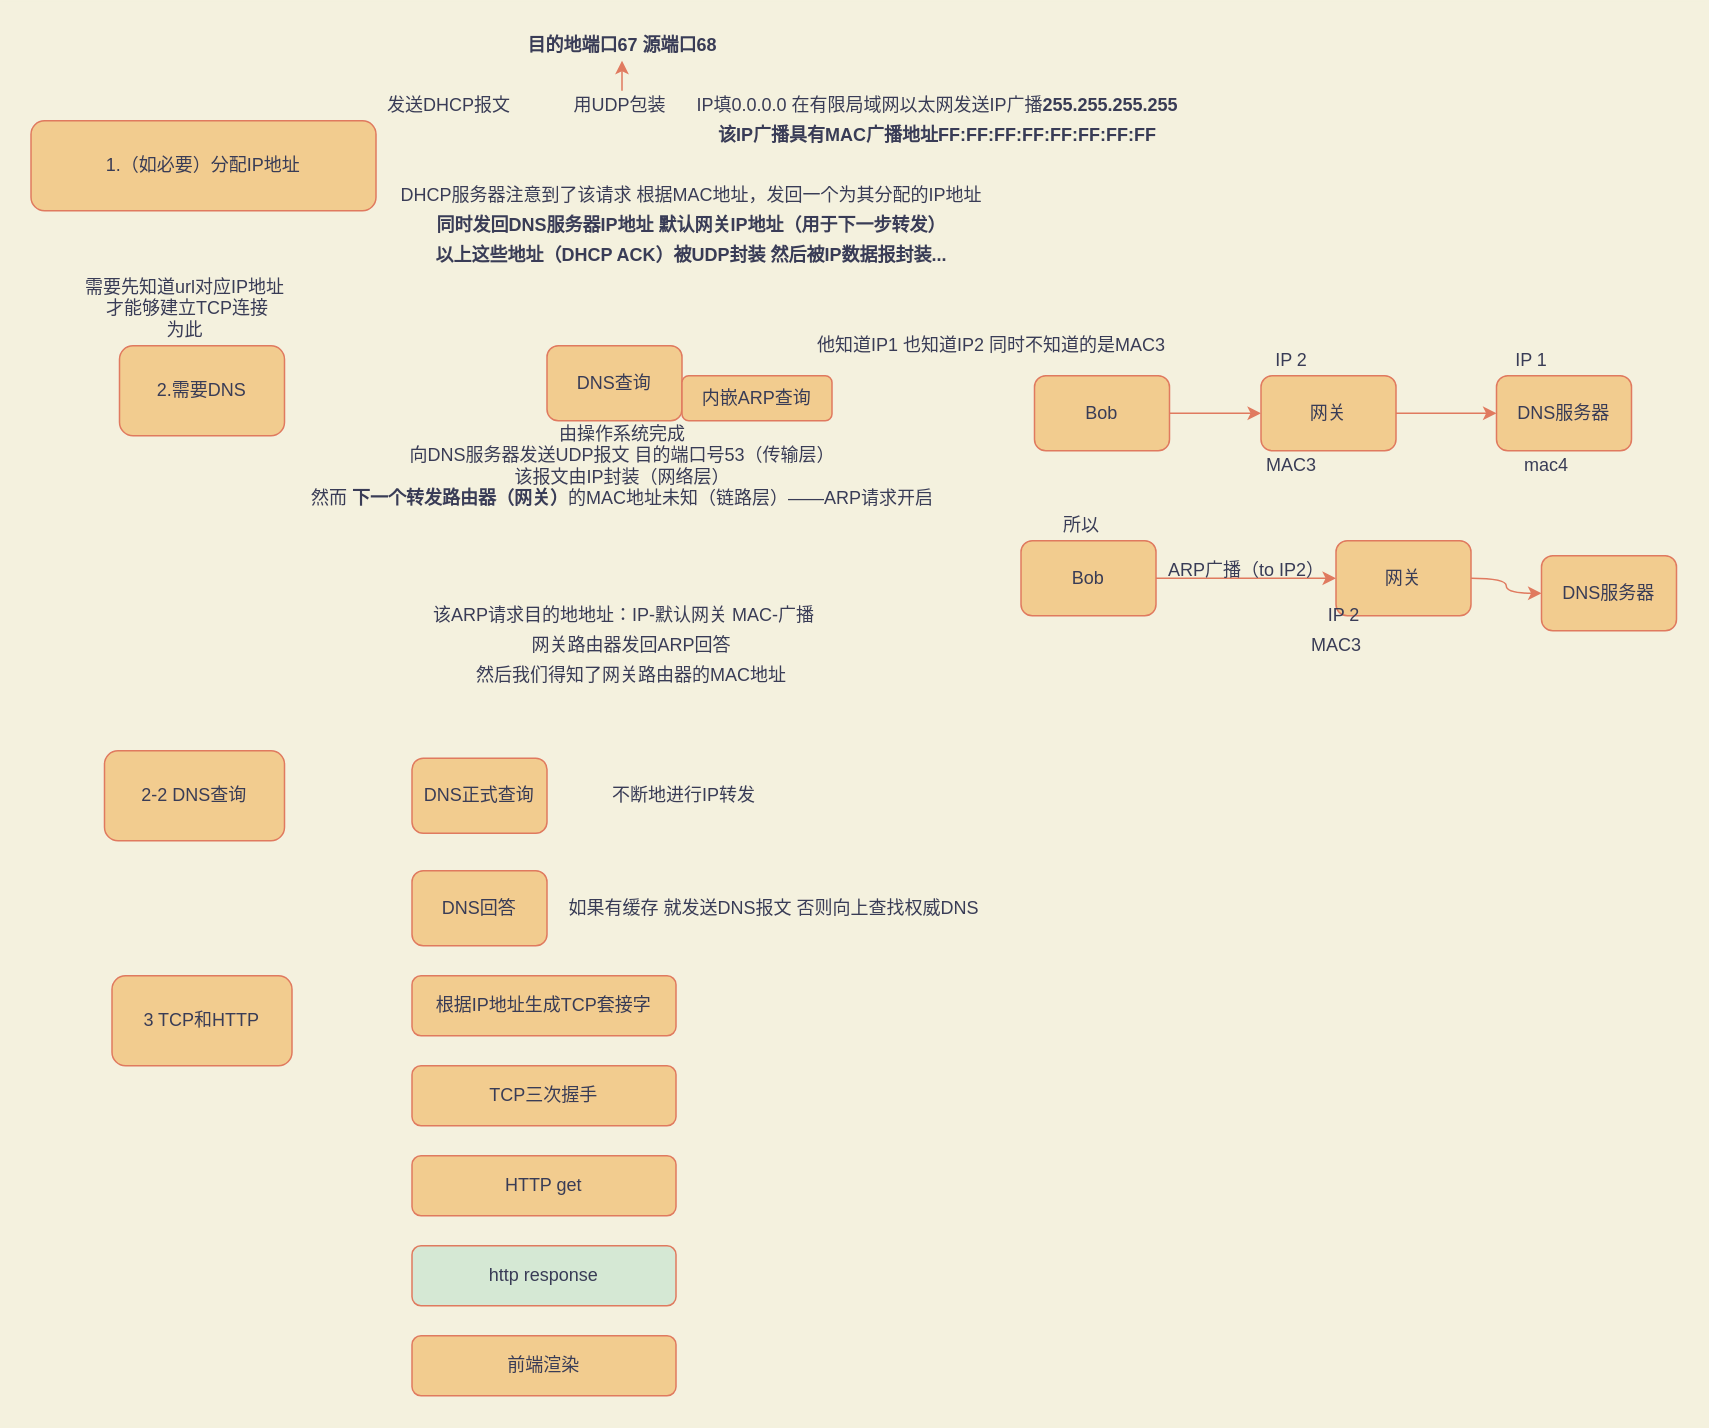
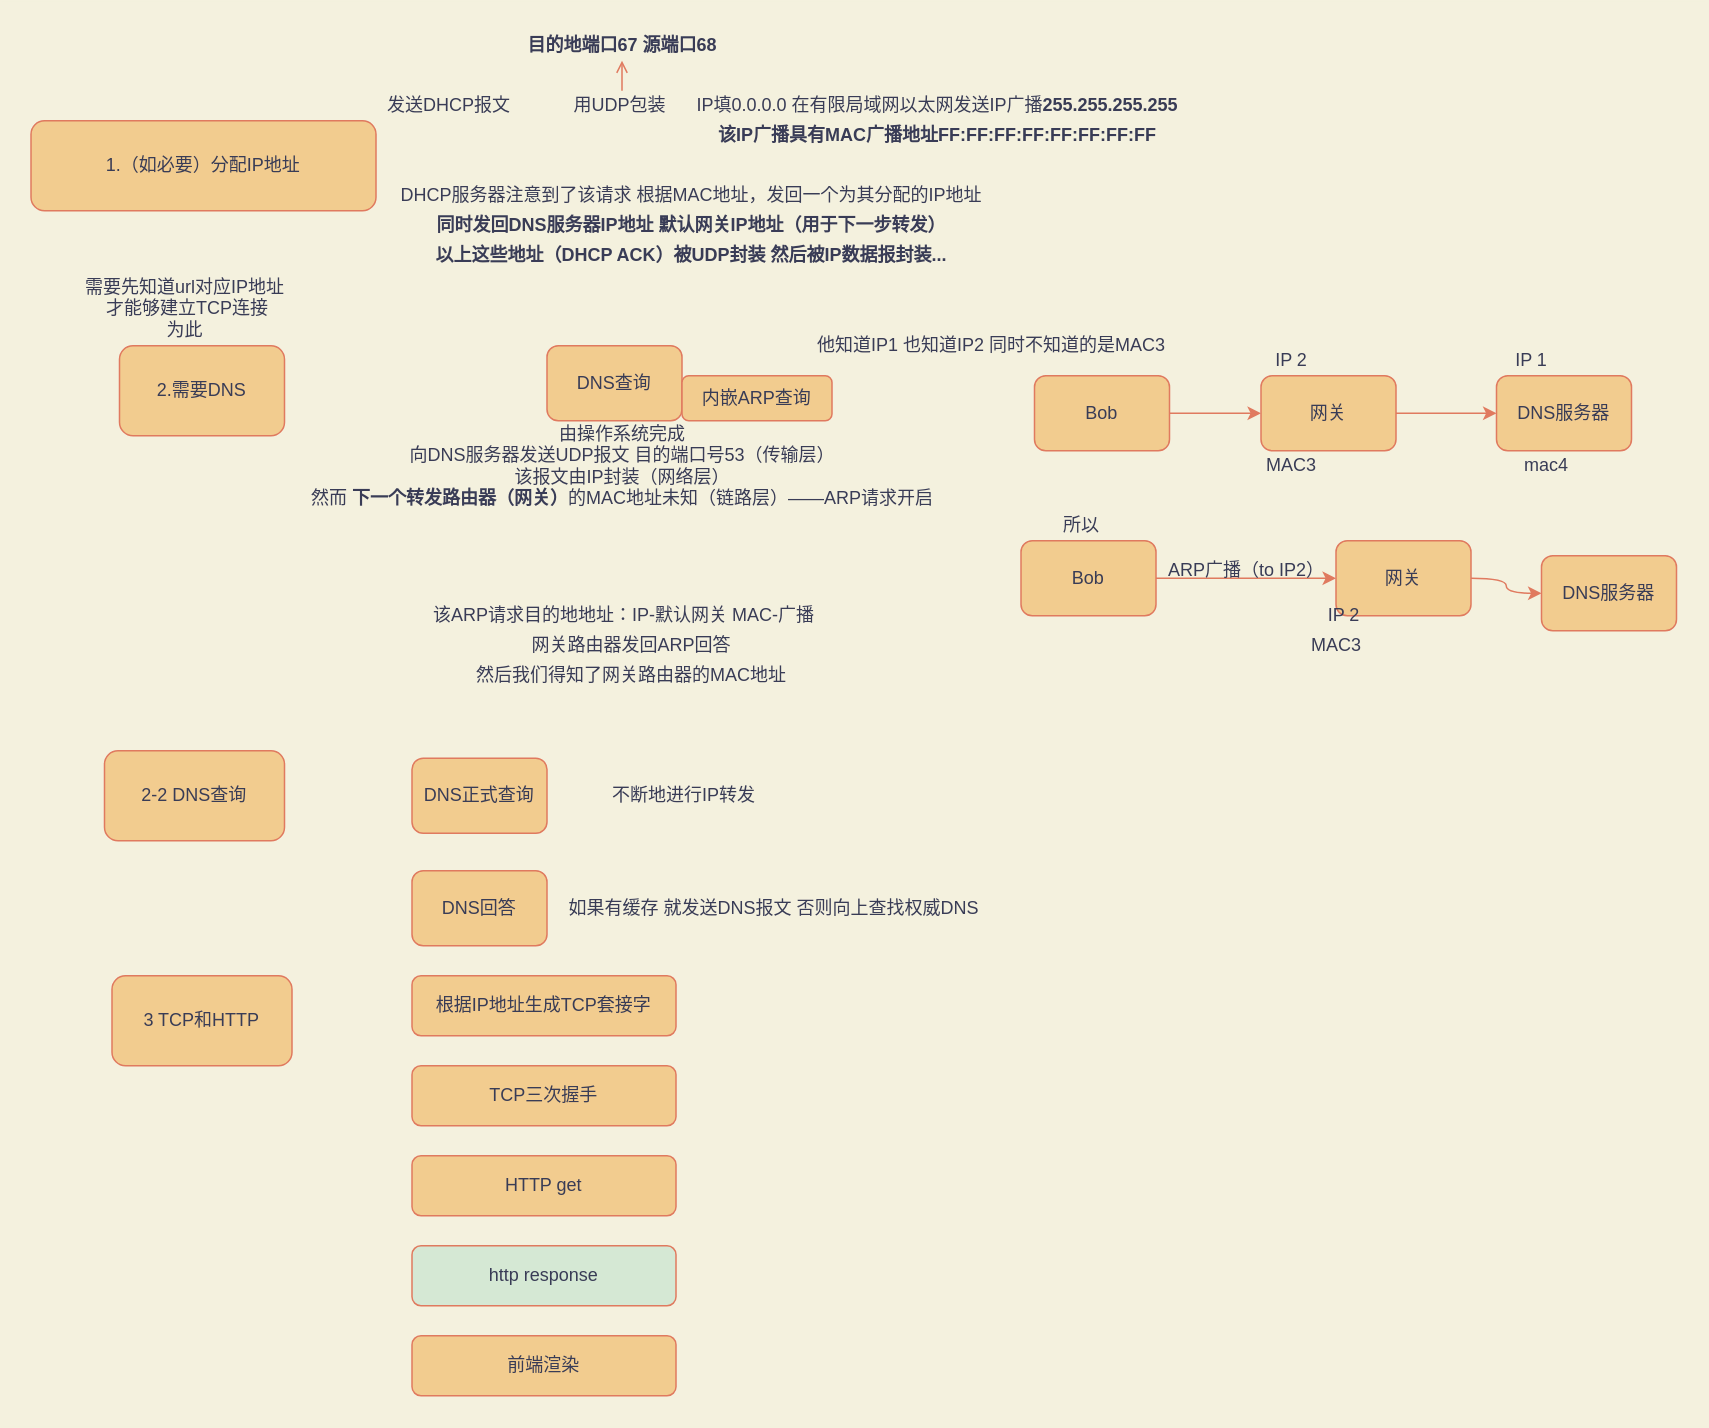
edge "用UDP包装" -> "目的地端口67 源端口68": arrowhead classic -> open
